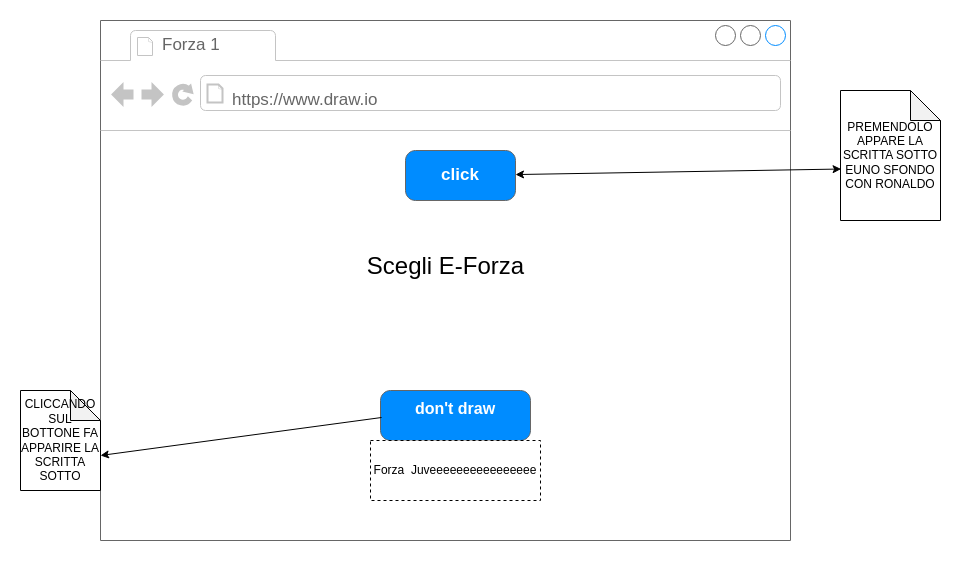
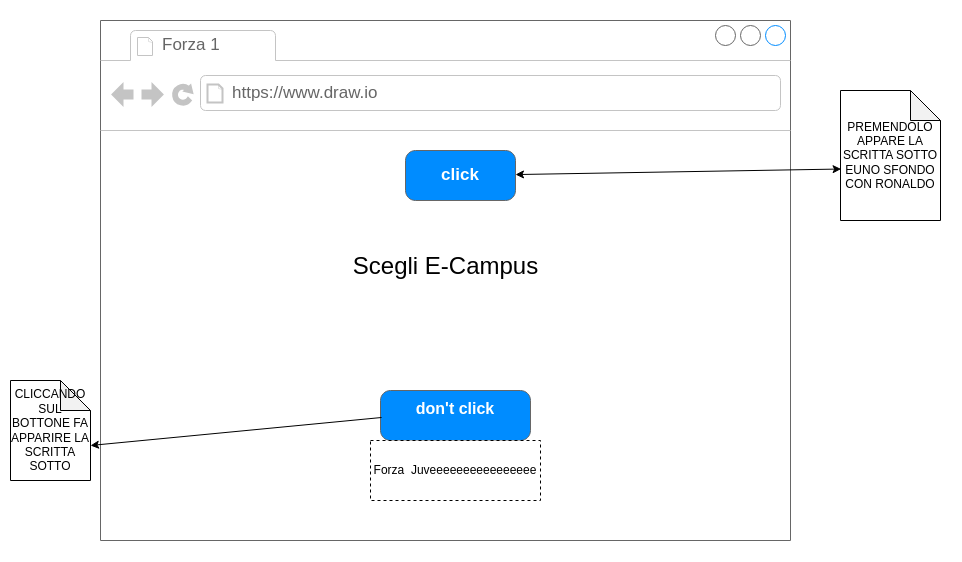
node "https://www.draw.io": size 340x40 -> 250x26
node "Scegli E-Forza": label "Scegli E-Forza" -> "Scegli E-Campus"
node "don't draw": label "don't draw" -> "don't click"
node "CLICCANDO SUL BOTTONE FA APPARIRE LA SCRITTA SOTTO": moved (61, 441) -> (51, 431)
